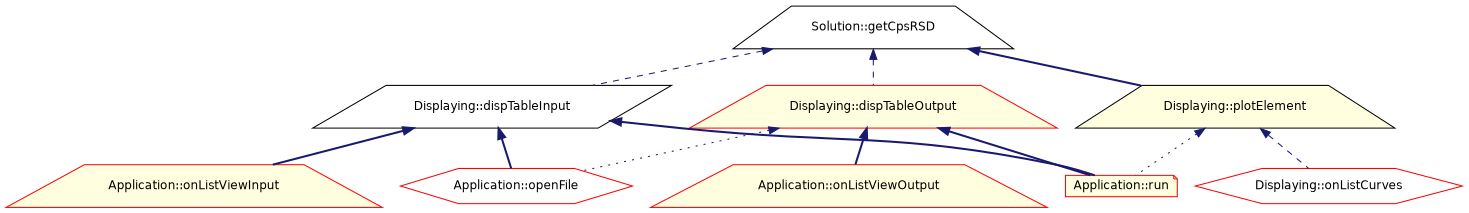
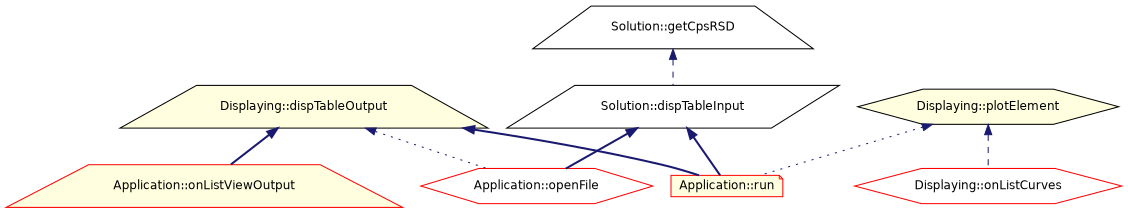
edge "Displaying::plotElement" -> "Solution::getCpsRSD": removed
edge "Displaying::dispTableOutput" -> "Solution::getCpsRSD": removed
node "Displaying::dispTableInput": label "Displaying::dispTableInput" -> "Solution::dispTableInput"
node "Displaying::dispTableOutput": color red -> black
node "Displaying::plotElement": shape trapezium -> hexagon
node "Application::onListViewInput": removed
